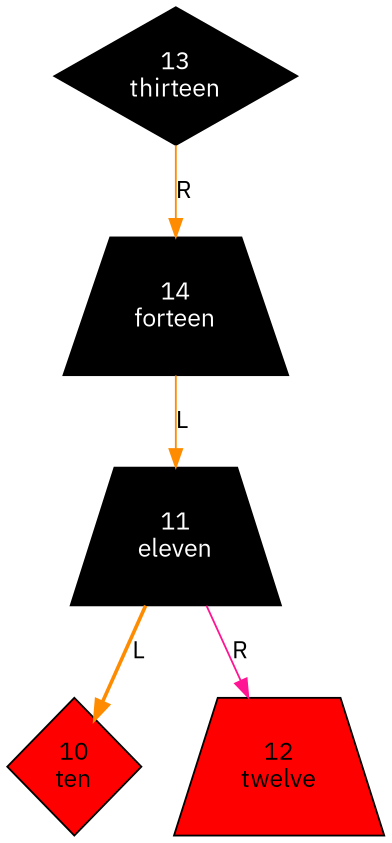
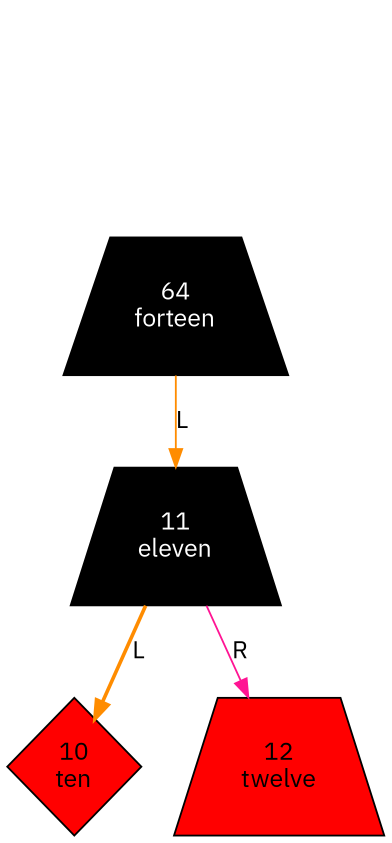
node "13 thirteen": removed
node "14 forteen": label "14 forteen" -> "64 forteen"
